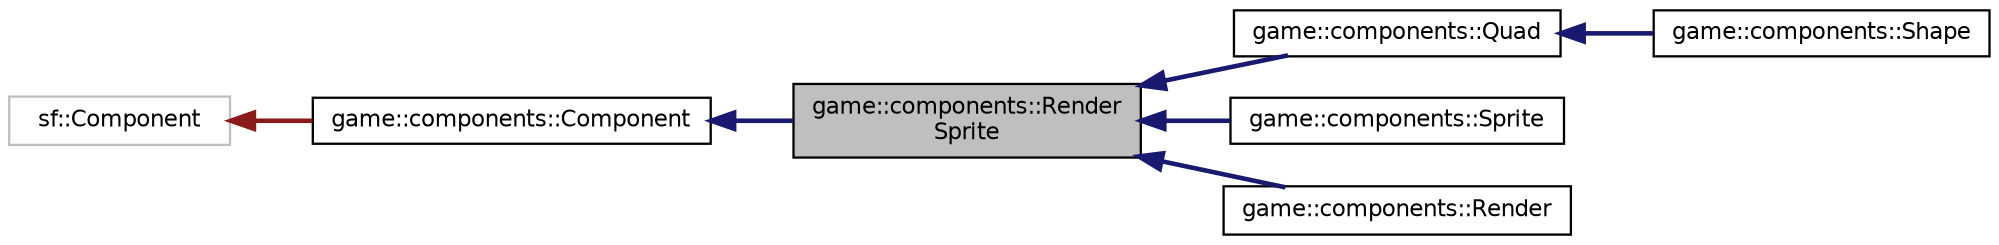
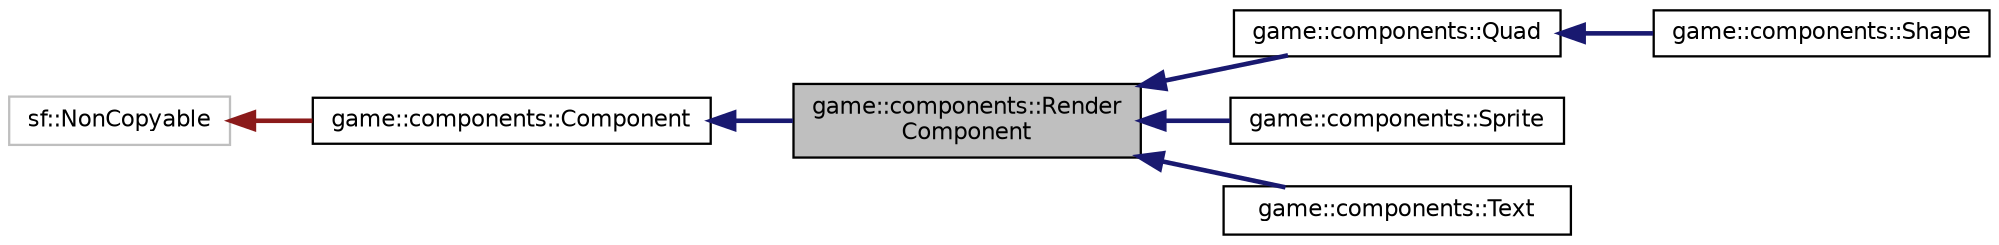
node "sf::Component": label "sf::Component" -> "sf::NonCopyable"
node "game::components::Render Sprite": label "game::components::Render Sprite" -> "game::components::Render Component"
node "game::components::Render": label "game::components::Render" -> "game::components::Text"
